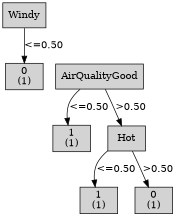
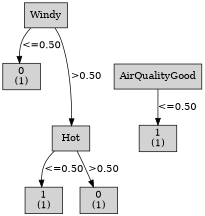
edge "AirQualityGood" -> "Hot": now "Windy" -> "Hot"
